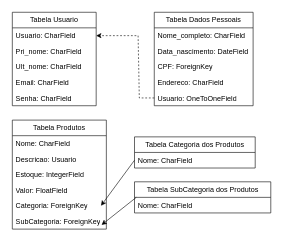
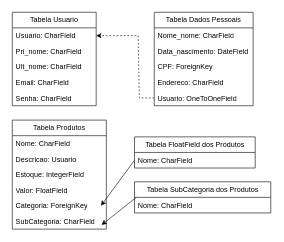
node "Nome_completo: CharField": label "Nome_completo: CharField" -> "Nome_nome: CharField"
node "Tabela Categoria dos Produtos": label "Tabela Categoria dos Produtos" -> "Tabela FloatField dos Produtos"
node "SubCategoria: ForeignKey": label "SubCategoria: ForeignKey" -> "SubCategoria: CharField"
